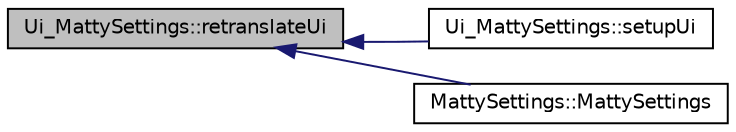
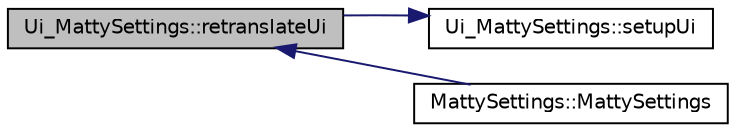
edge "Ui_MattySettings::setupUi" -> "Ui_MattySettings::retranslateUi": reversed
